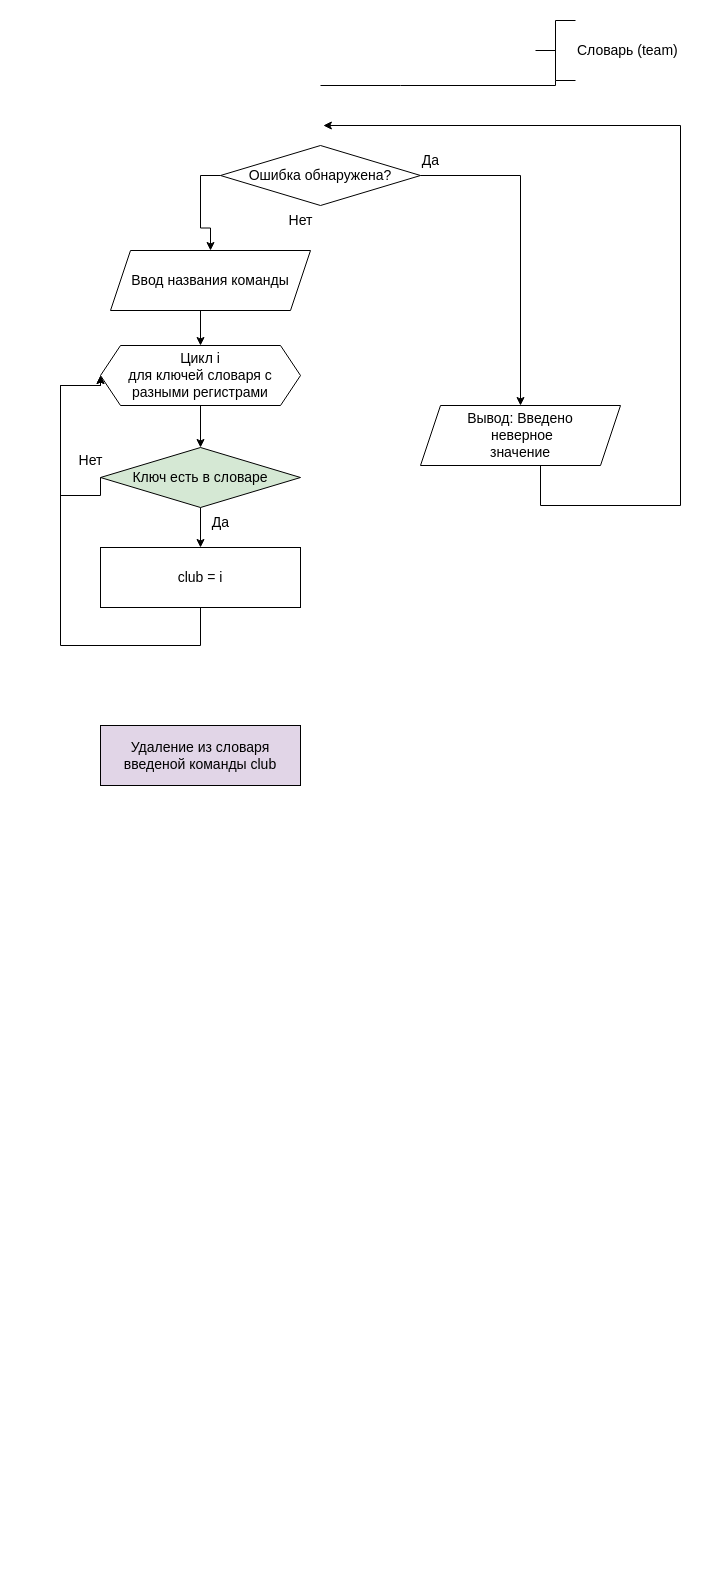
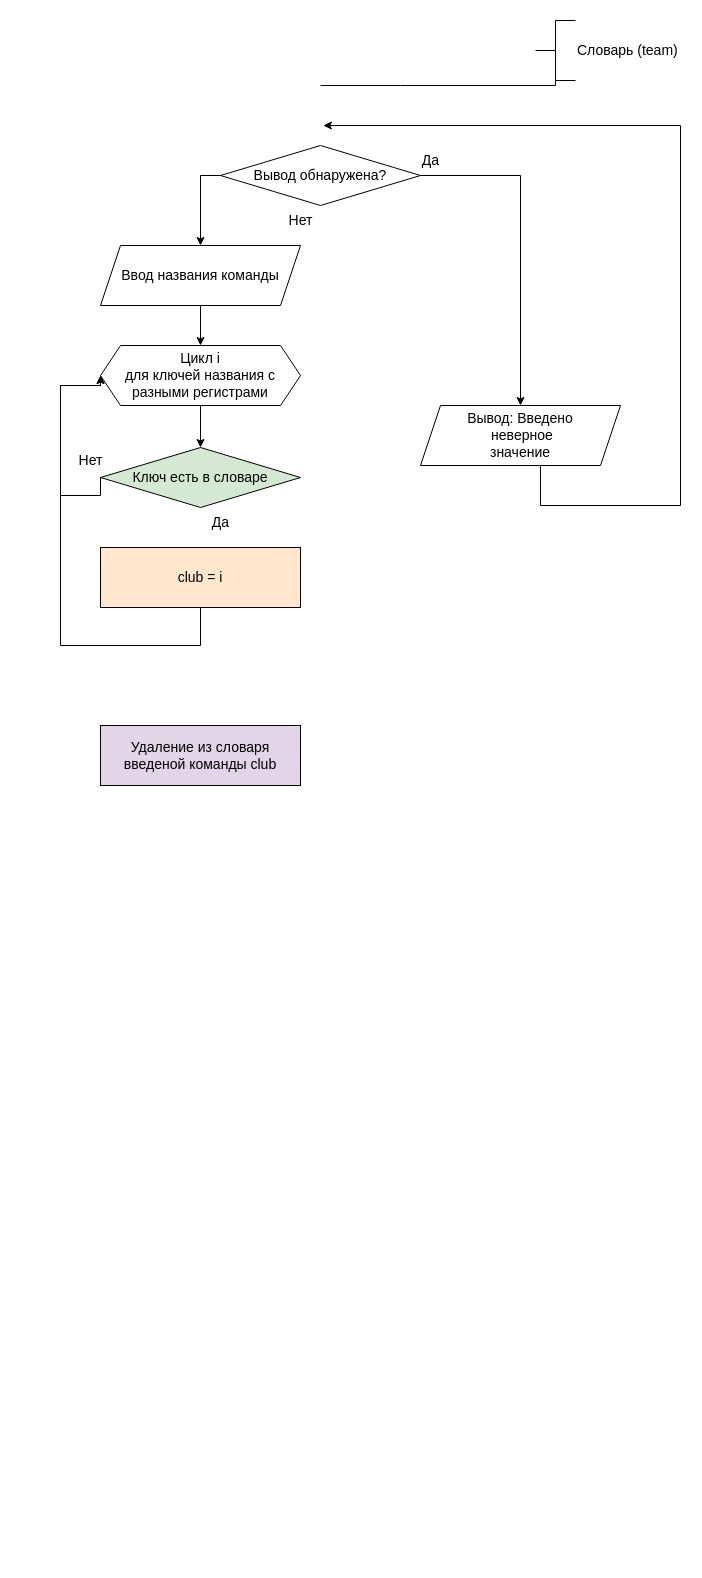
node "Ошибка обнаружена?": label "Ошибка обнаружена?" -> "Вывод обнаружена?"
node "Ввод названия команды": moved (211, 281) -> (201, 276)
node "Цикл i для ключей словаря с разными регистрами": label "Цикл i для ключей словаря с разными регистрами" -> "Цикл i для ключей названия с разными регистрами"
edge "Ключ есть в словаре" -> "club = i": removed
node "club = i": fillcolor #ffffff -> #ffe6cc
